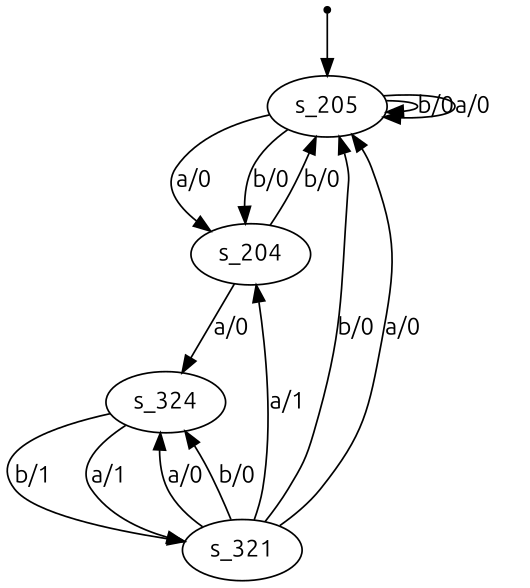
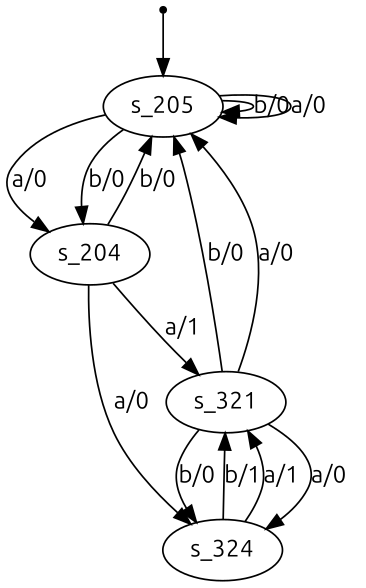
edge "s_321" -> "s_204": reversed
